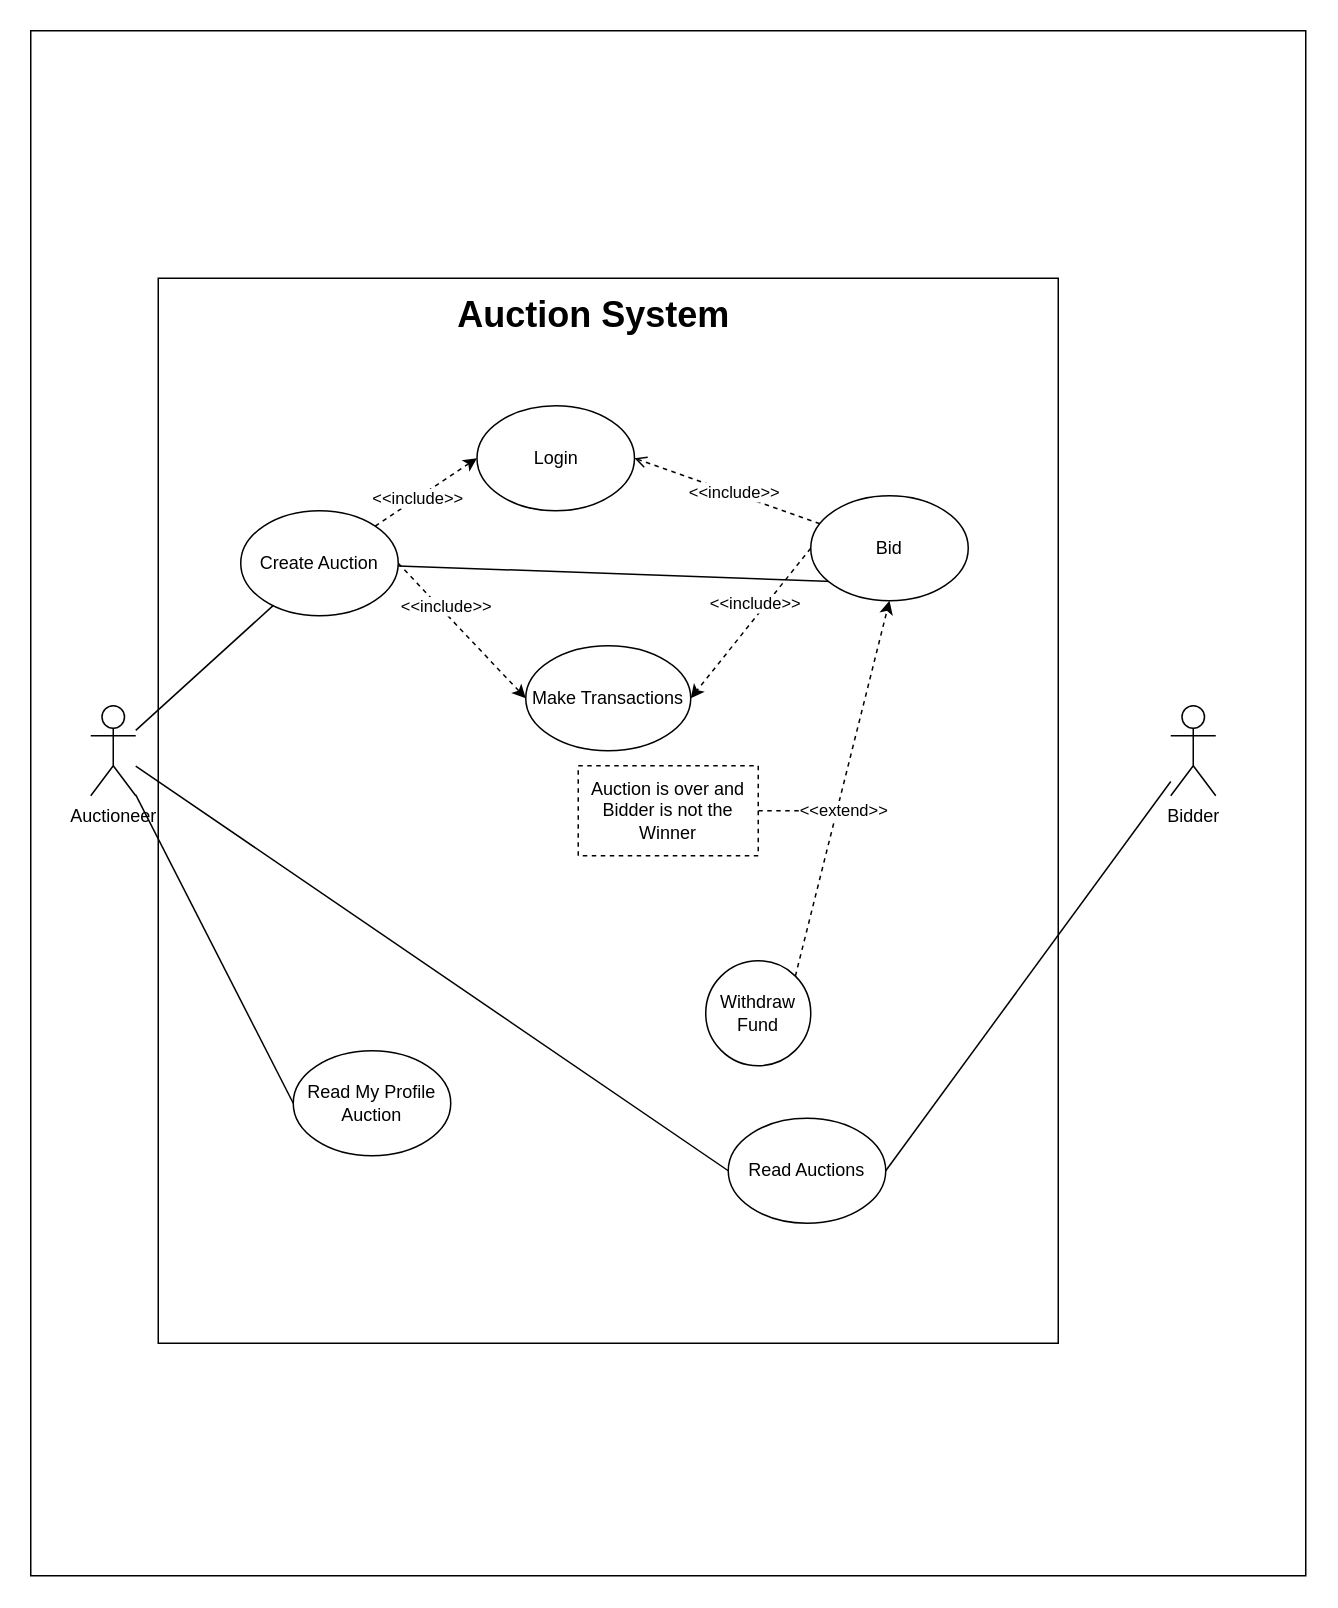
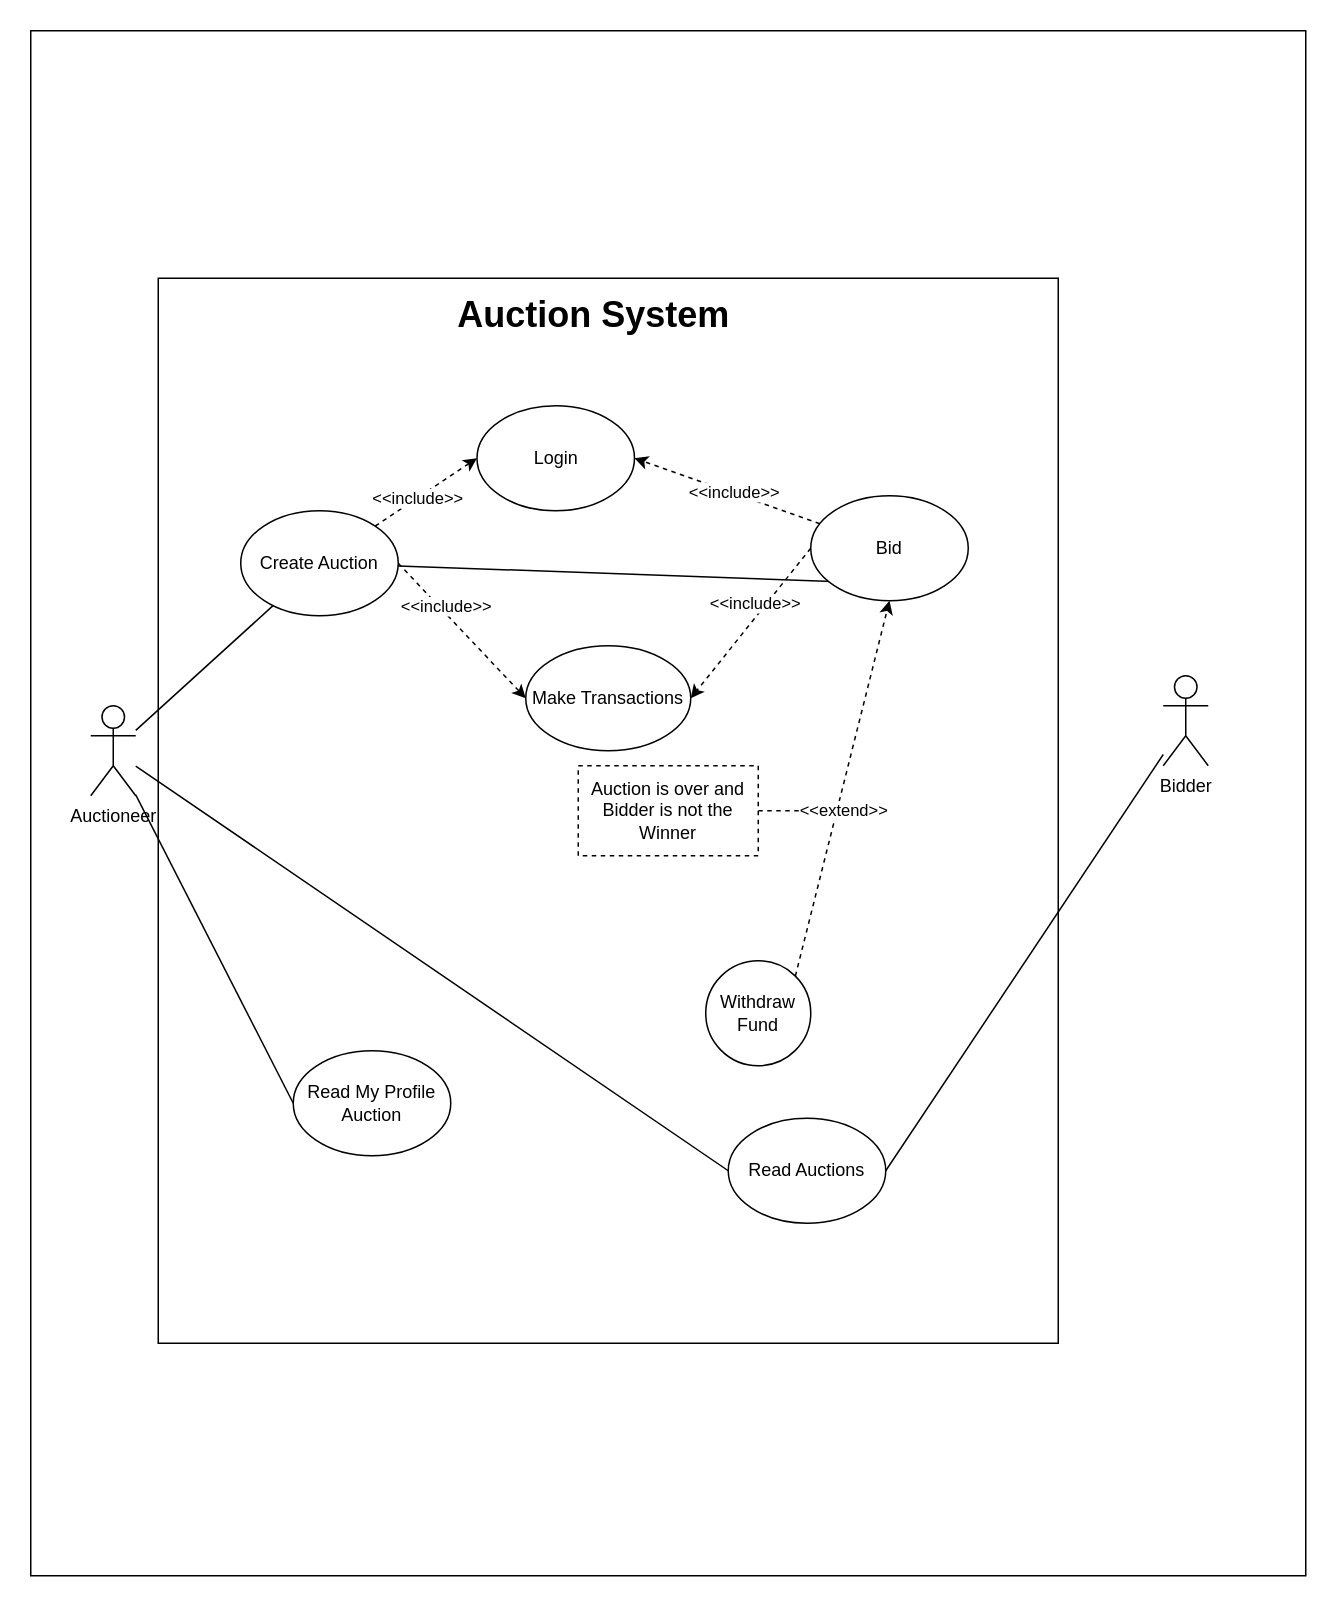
edge "Bid" -> "Login": arrowhead open -> classic
node "Bidder": moved (1193, 751) -> (1186, 721)
